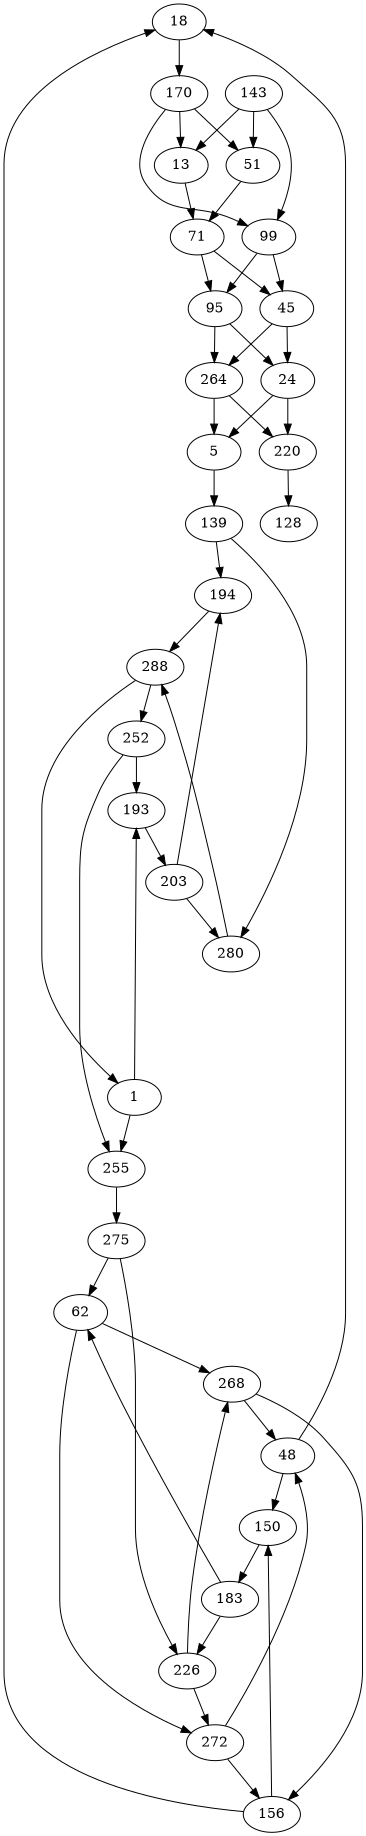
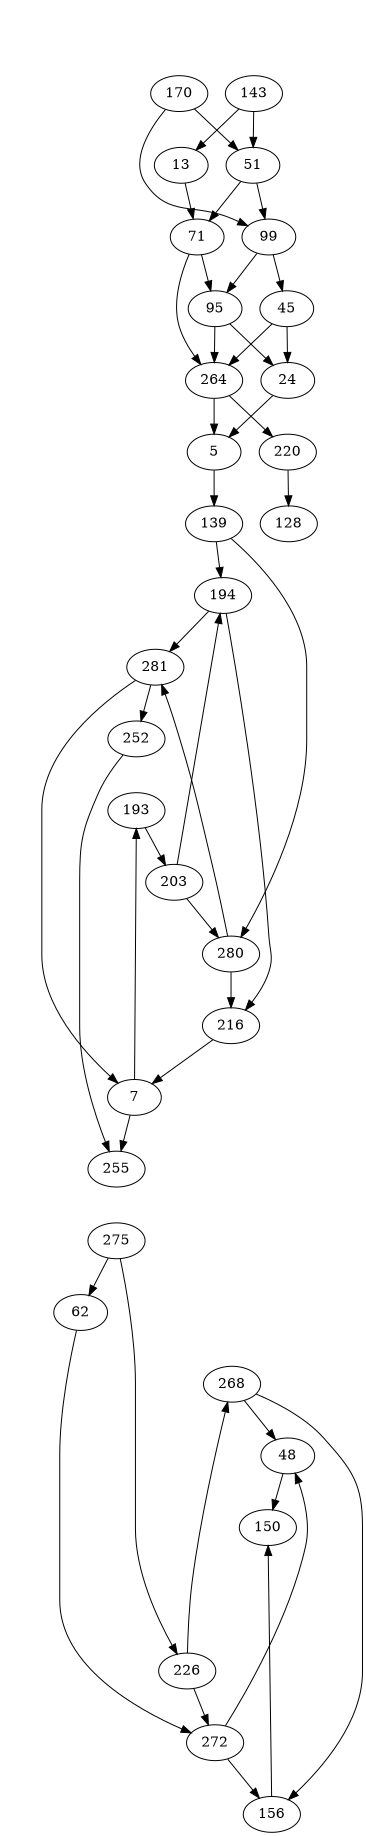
node "18": removed
edge "170" -> "13": removed
edge "143" -> "99": now "51" -> "99"
edge "71" -> "45": now "71" -> "264"
edge "24" -> "220": removed
node "288": label "288" -> "281"
edge "252" -> "193": removed
node "216": added
node "1": label "1" -> "7"
edge "255" -> "275": removed
edge "62" -> "268": removed
node "183": removed
